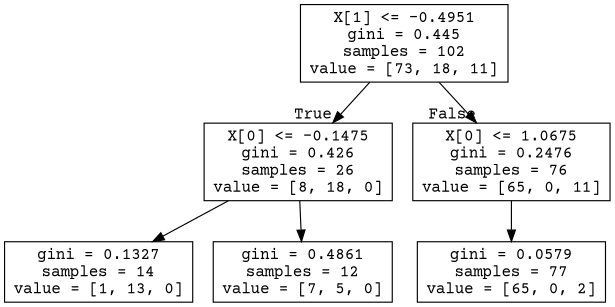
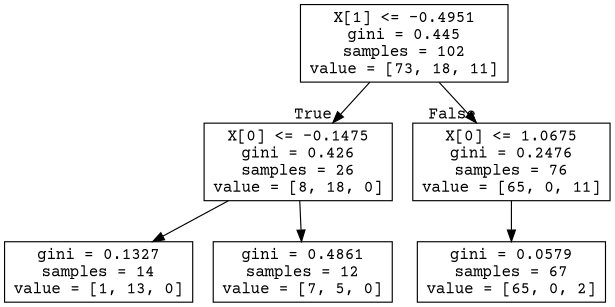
node "gini = 0.0579 samples = 77 value = [65, 0, 2]": label "gini = 0.0579 samples = 77 value = [65, 0, 2]" -> "gini = 0.0579 samples = 67 value = [65, 0, 2]"
